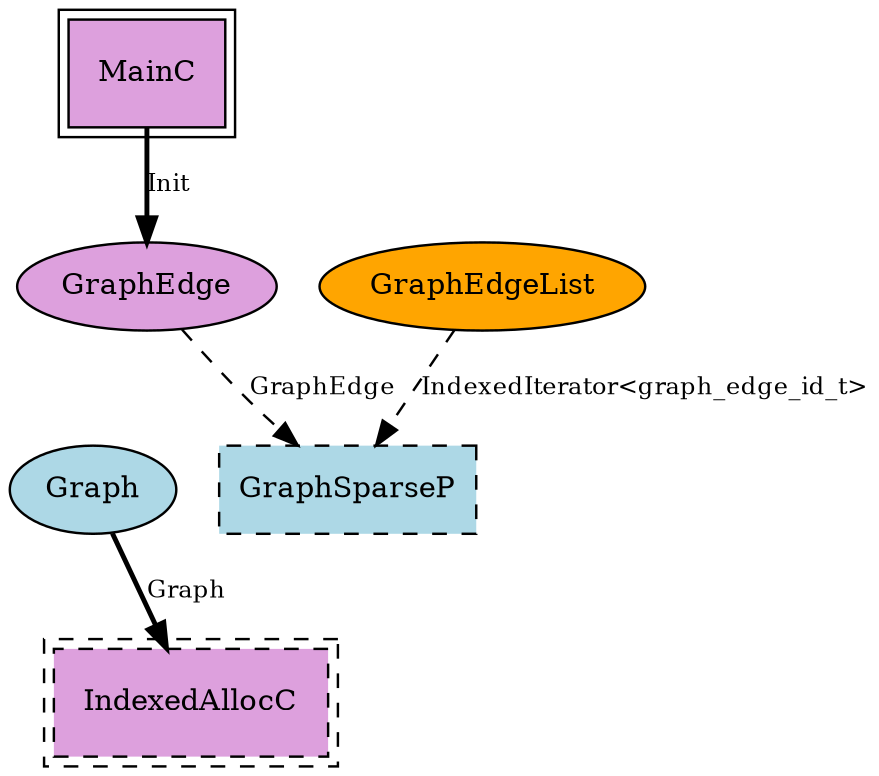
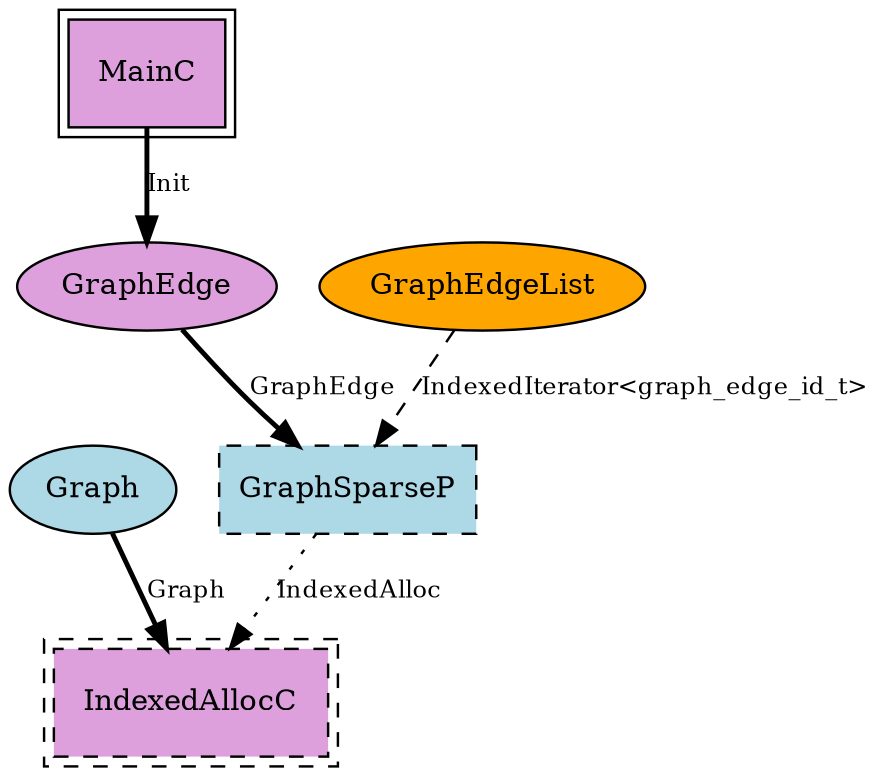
edge "GraphEdge" -> "GraphSparseP": style dashed -> bold
edge "GraphSparseP" -> "IndexedAllocC": added, label "IndexedAlloc"
